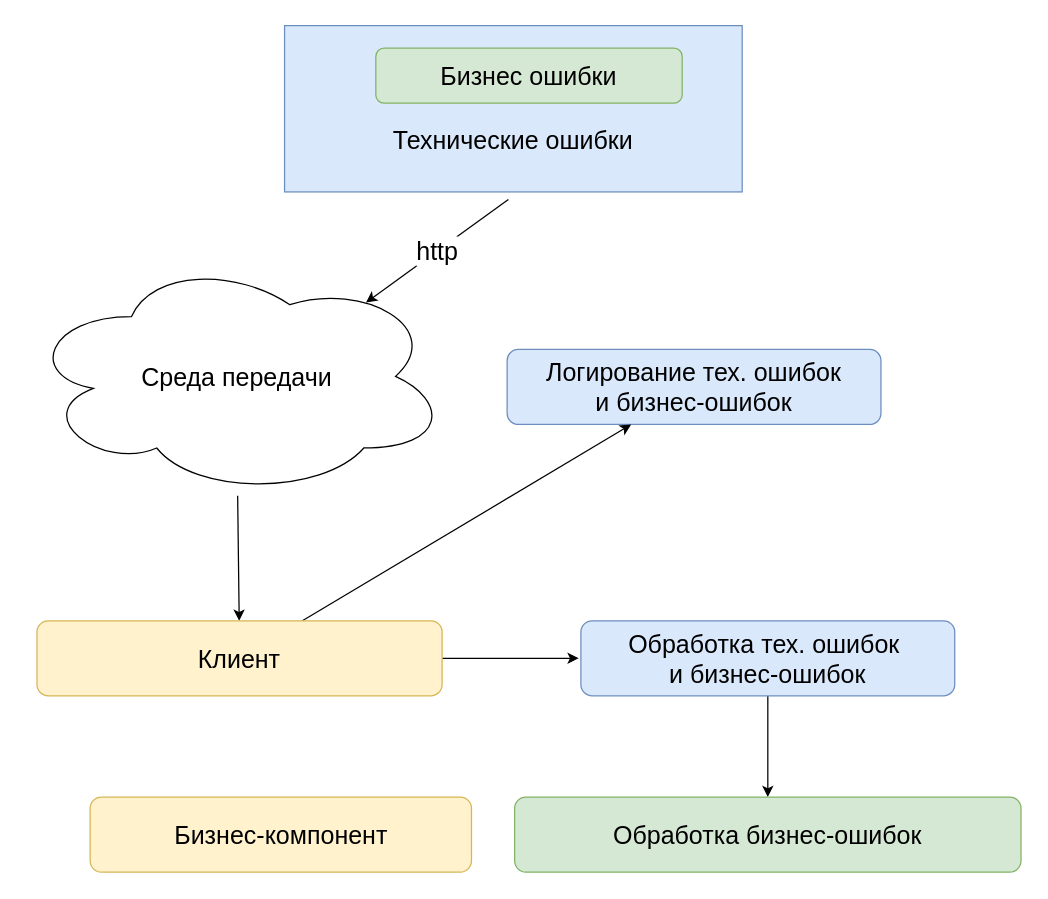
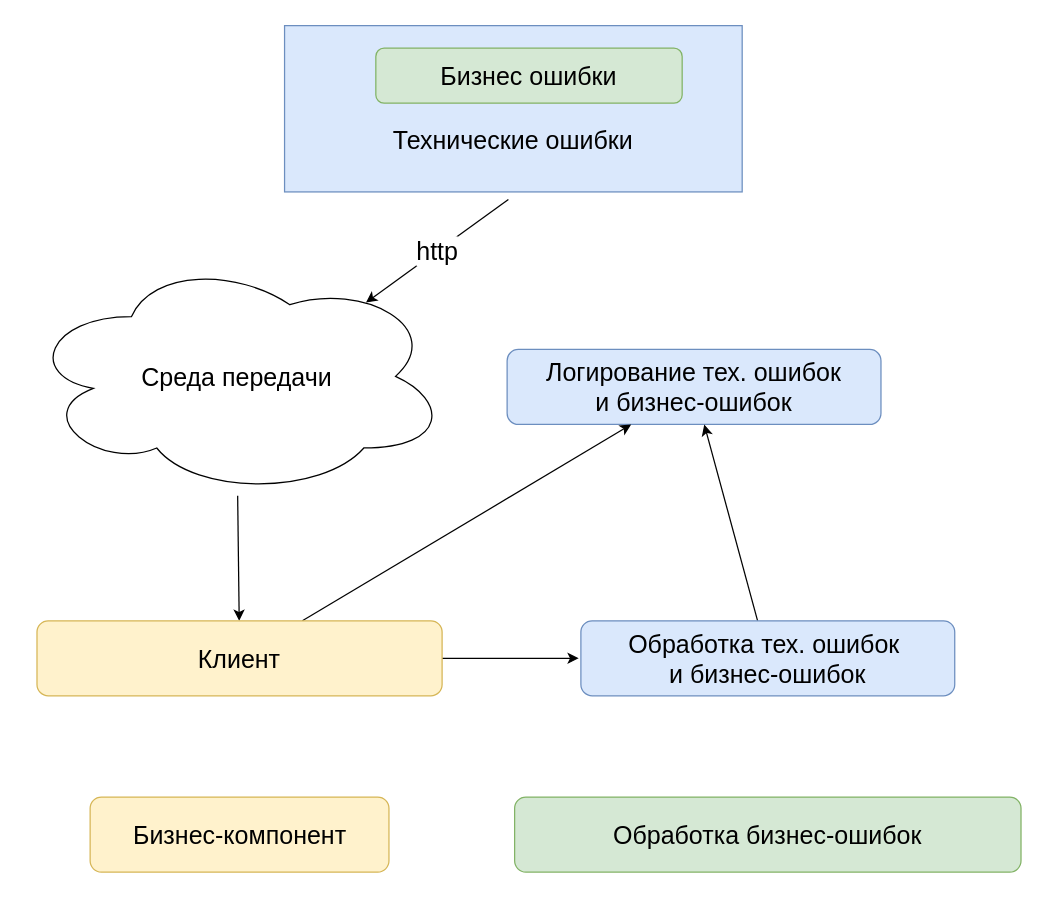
edge "Обработка тех. ошибок и бизнес-ошибок" -> "Обработка бизнес-ошибок": now "Обработка тех. ошибок и бизнес-ошибок" -> "Логирование тех. ошибок и бизнес-ошибок"
node "Бизнес-компонент": size 381x75 -> 299x75
